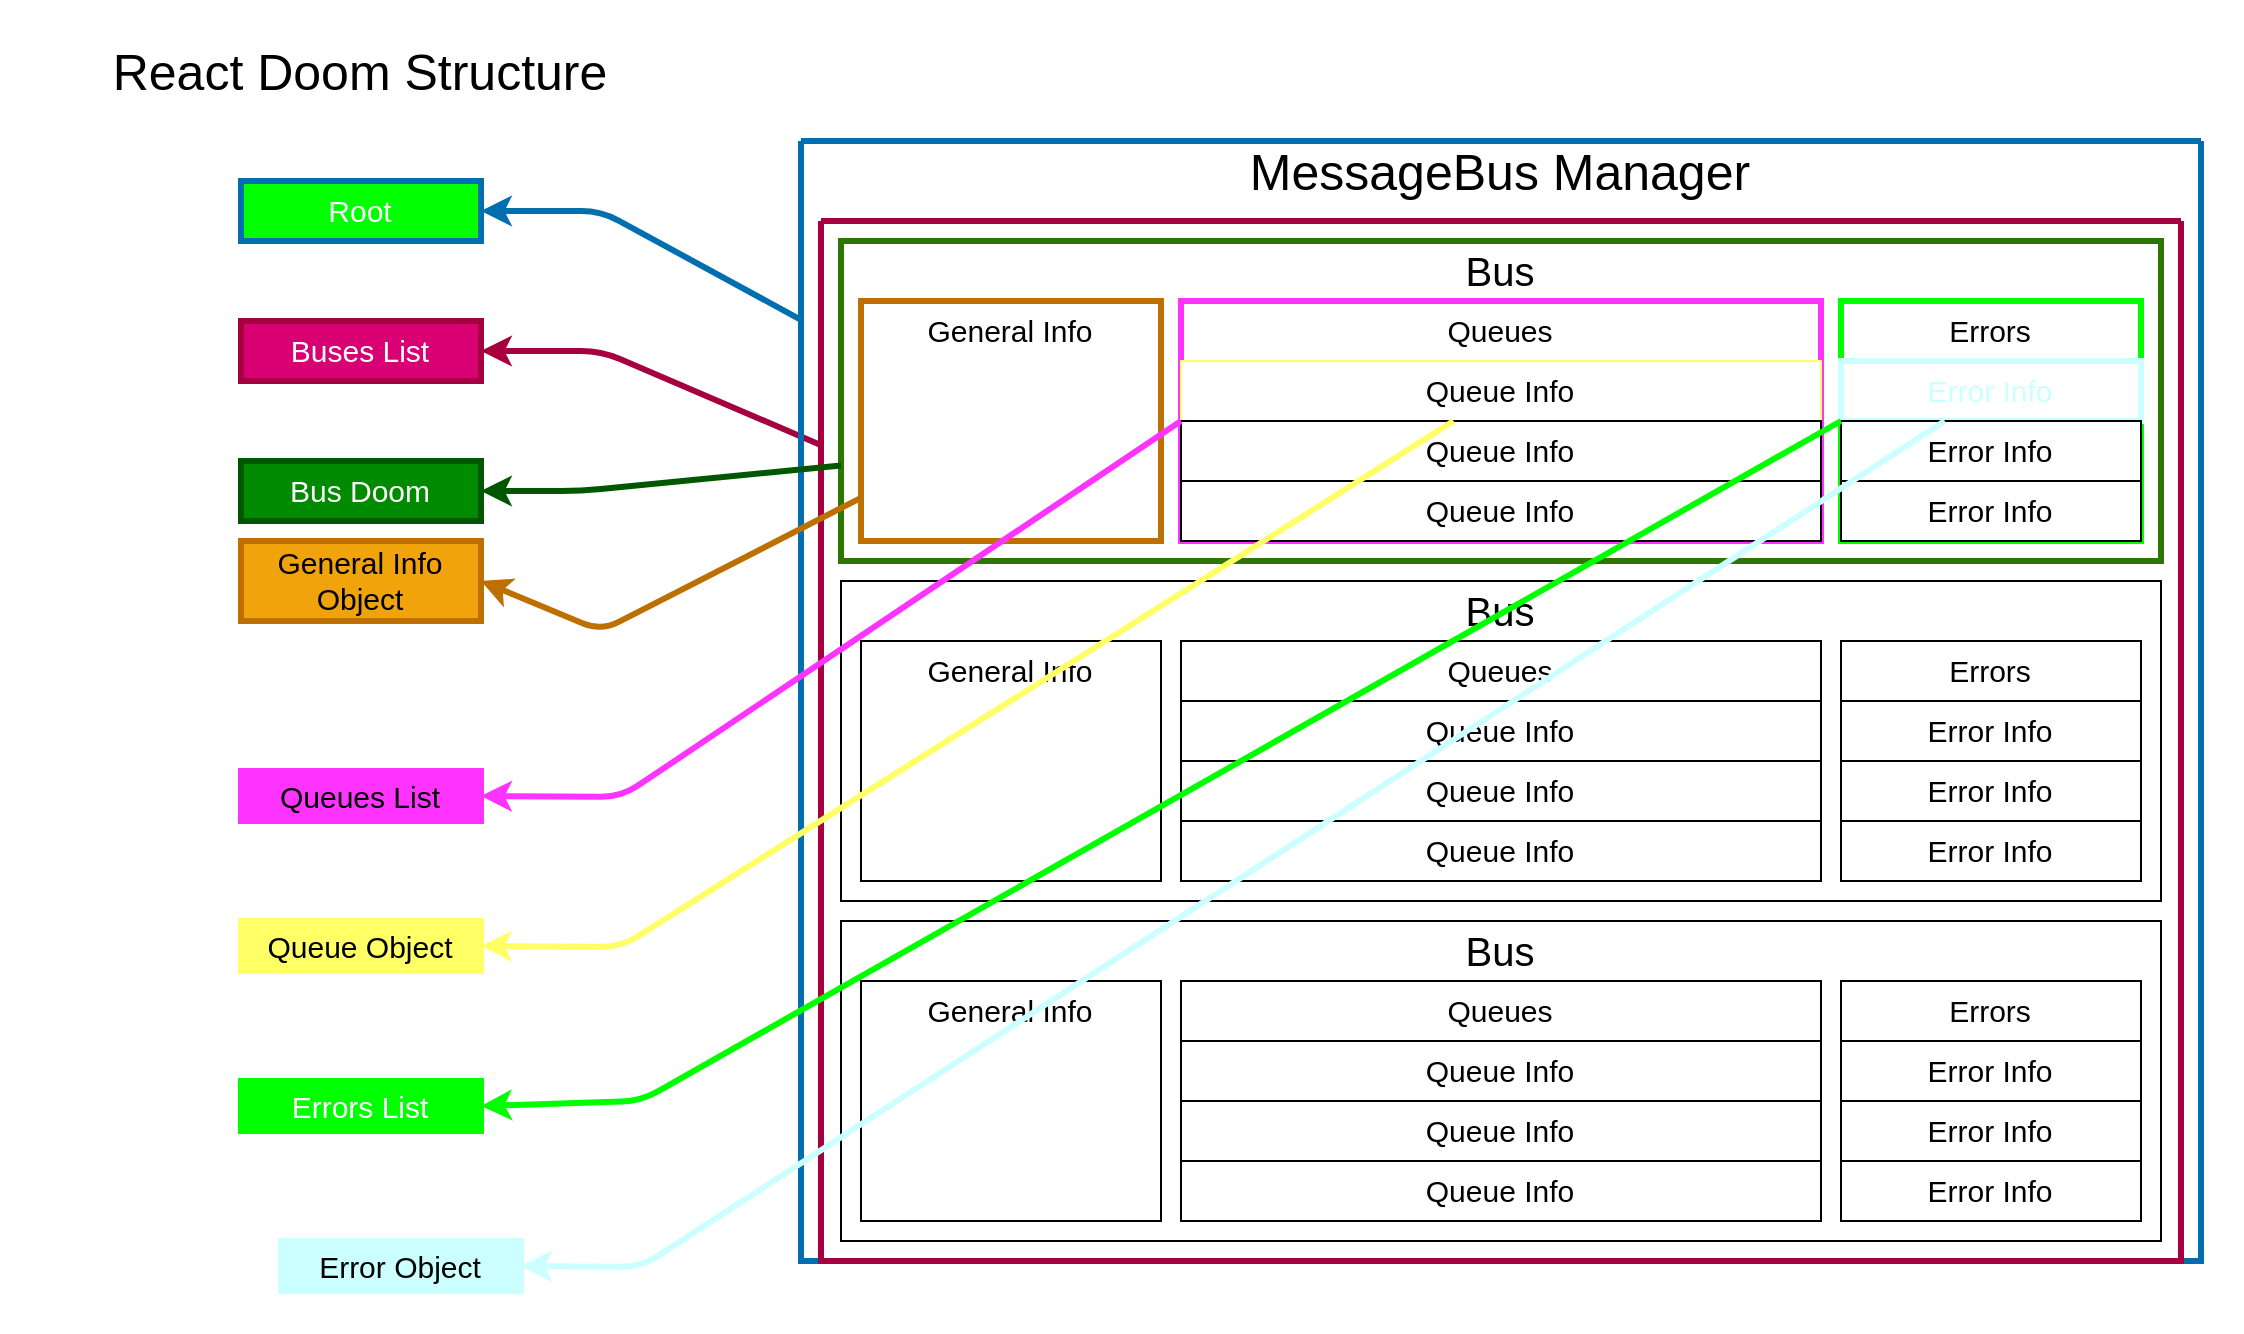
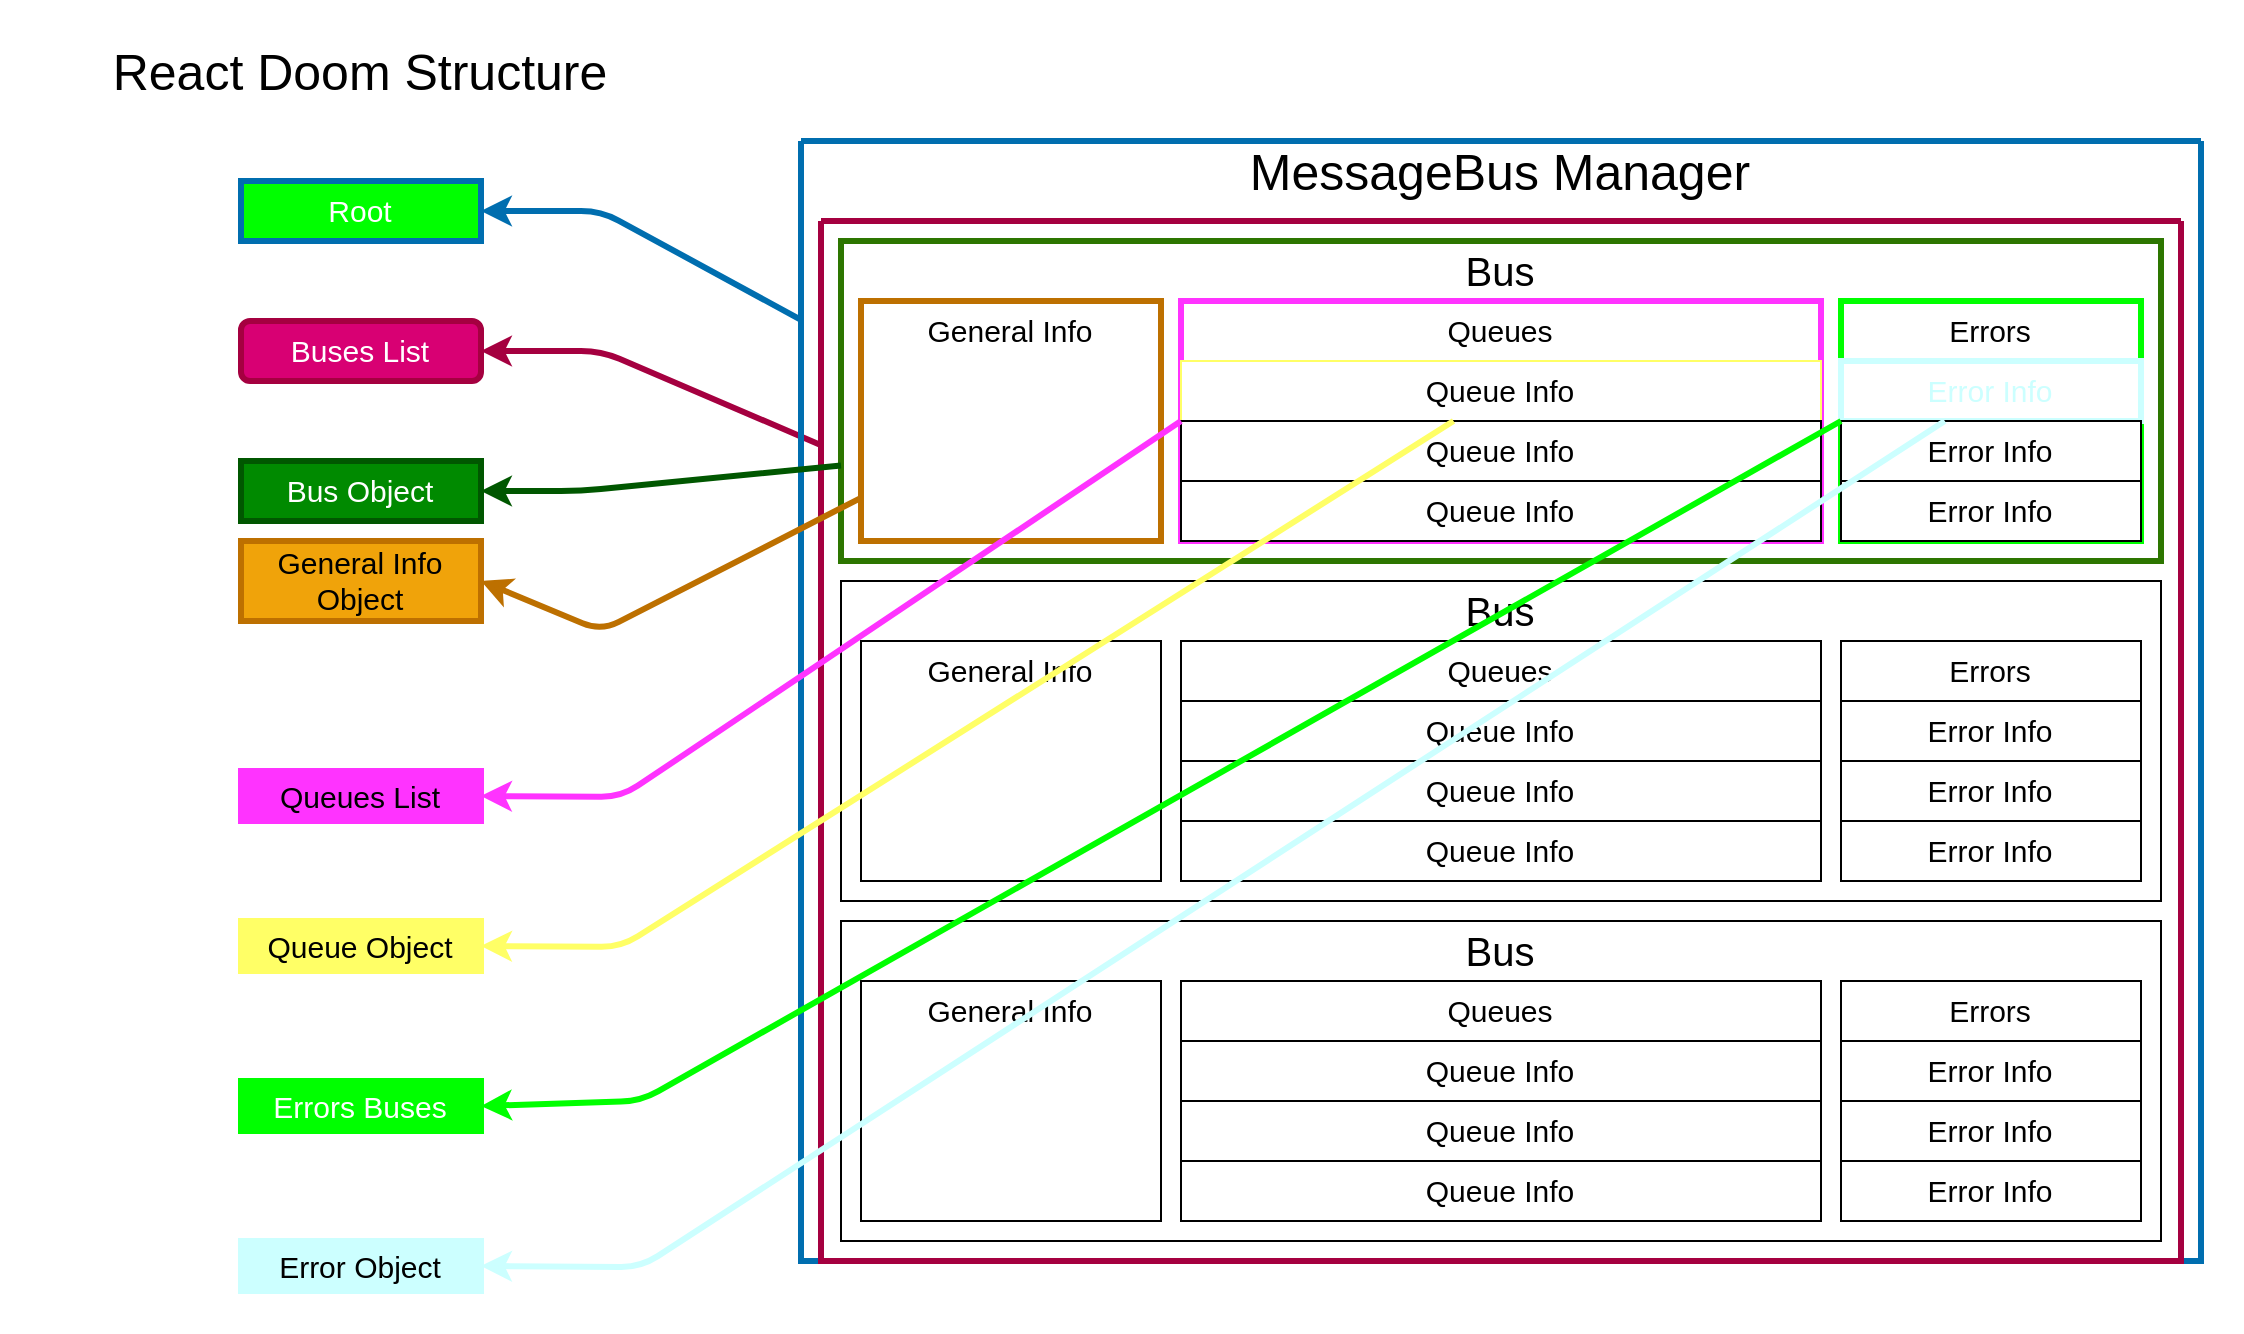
node "Buses List": shape rectangle -> rounded rectangle
node "Bus Doom": label "Bus Doom" -> "Bus Object"
node "Errors List": label "Errors List" -> "Errors Buses"
node "Error Object": moved (401, 1266) -> (361, 1266)
